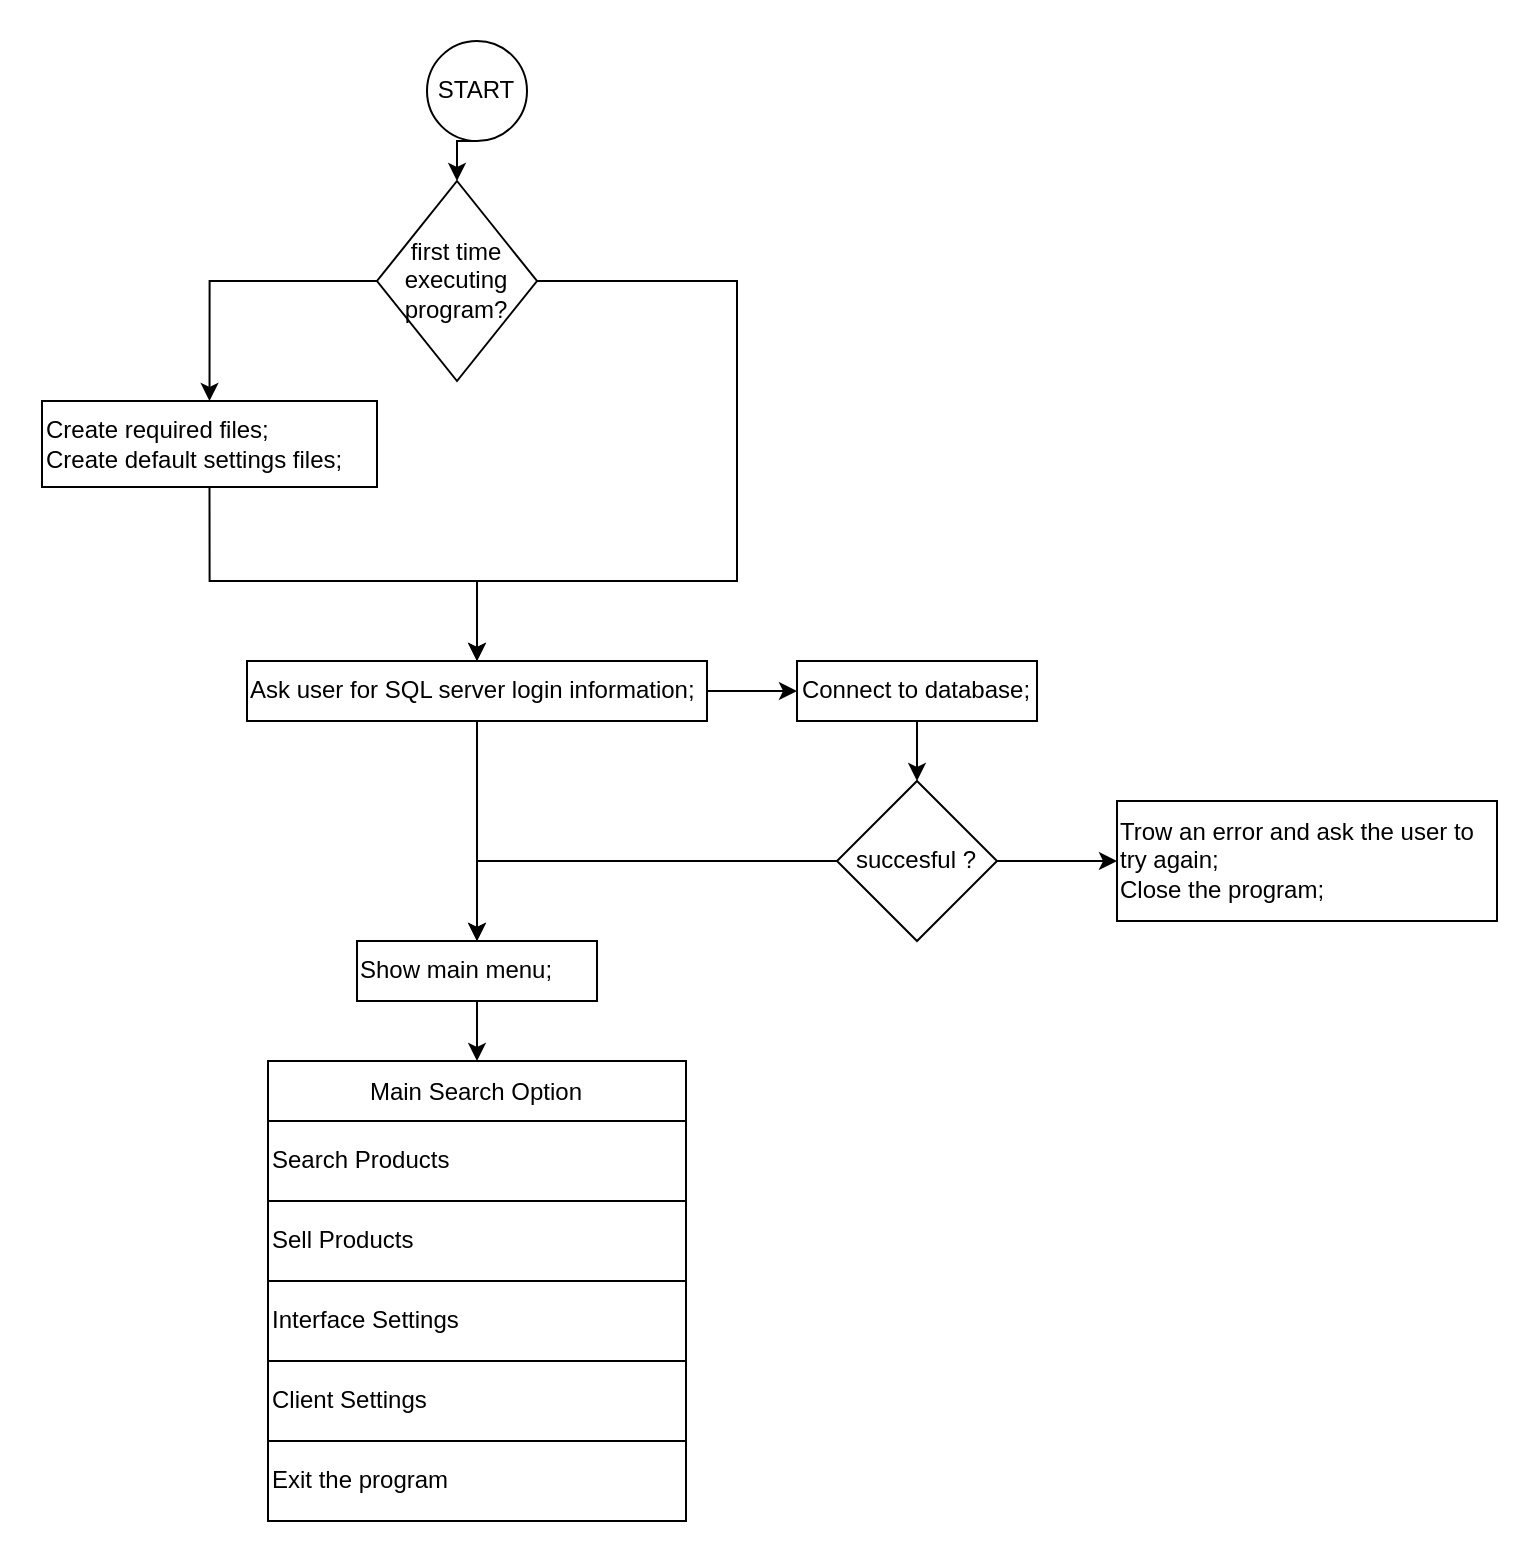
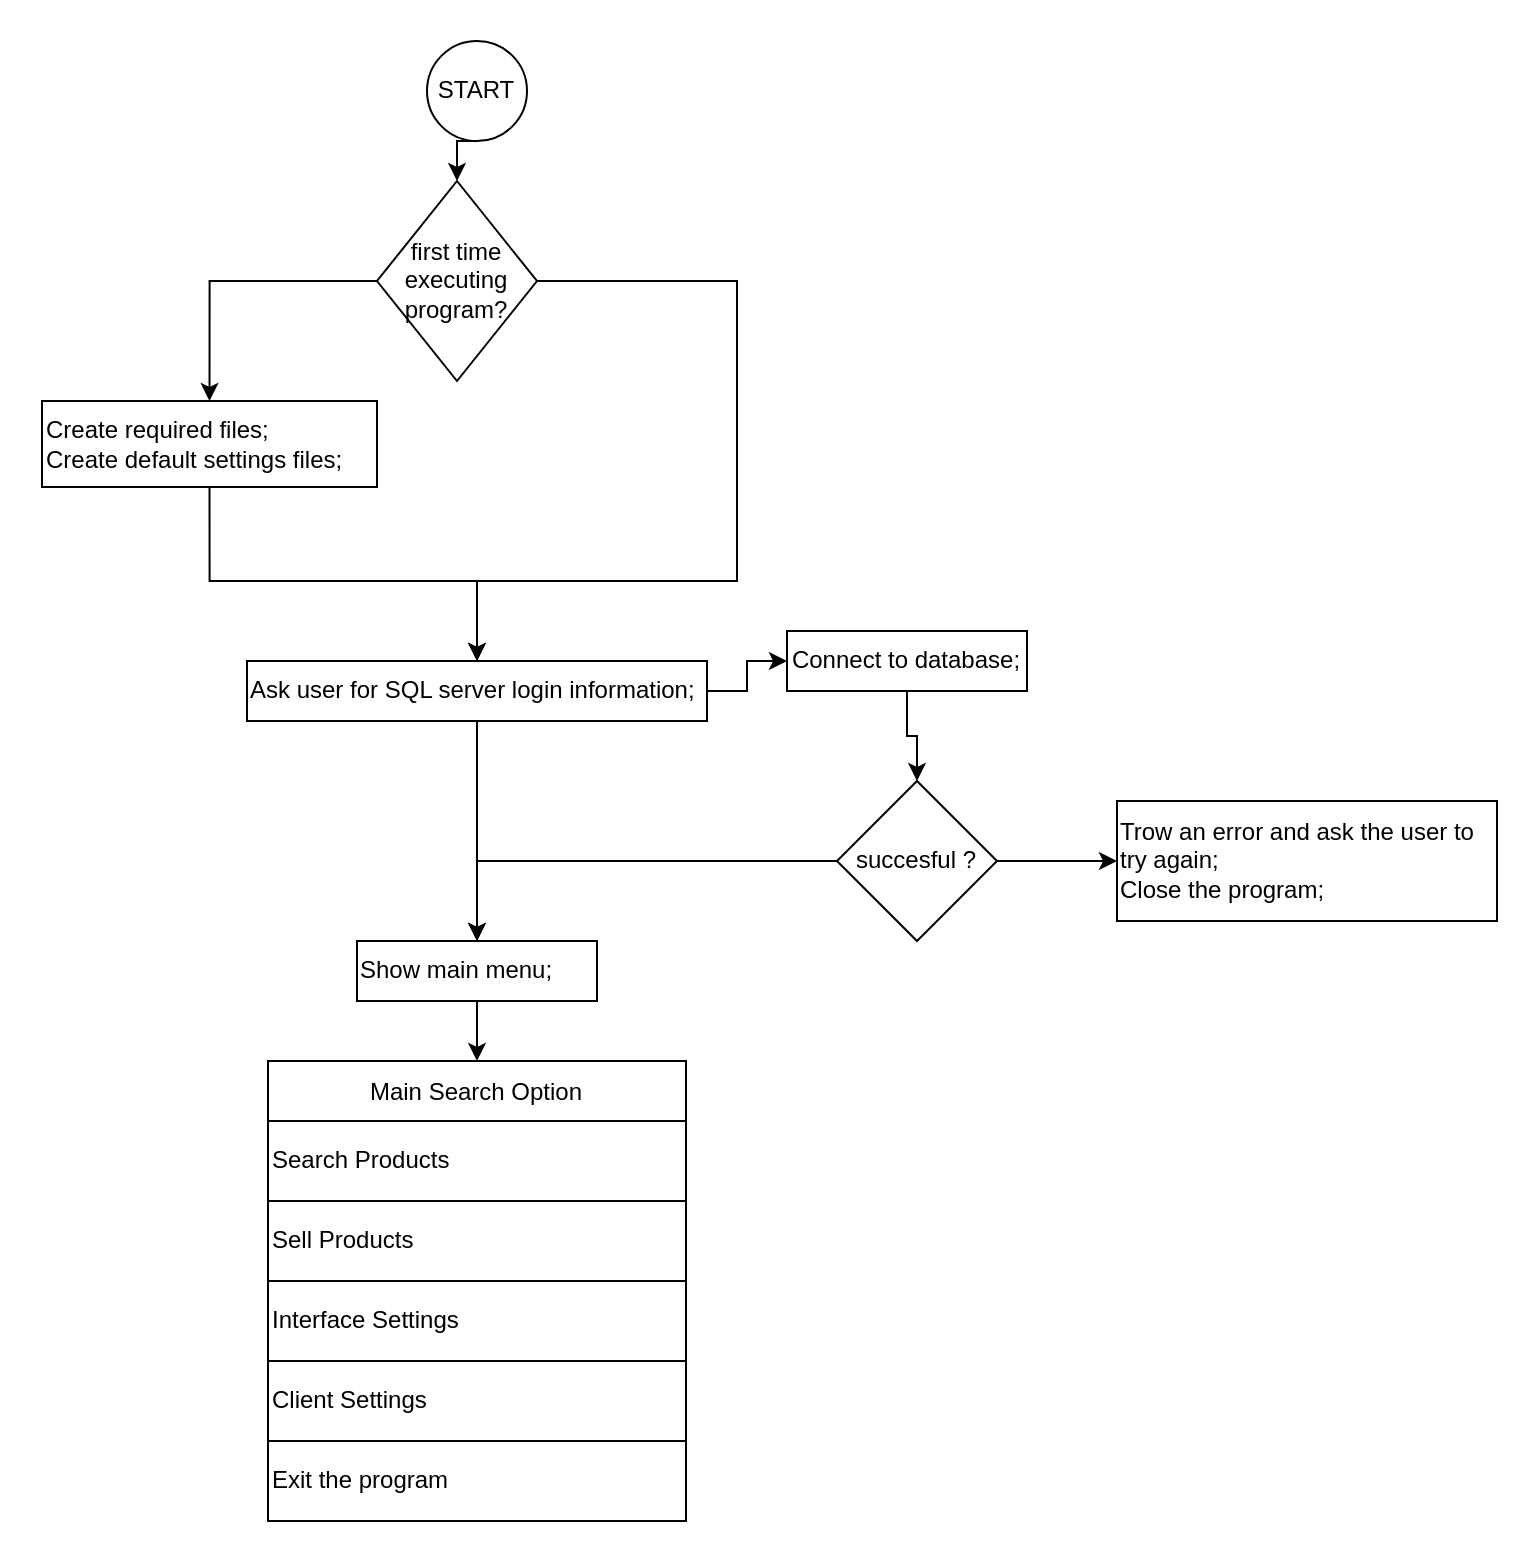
node "Connect to database;": moved (917, 691) -> (907, 661)
